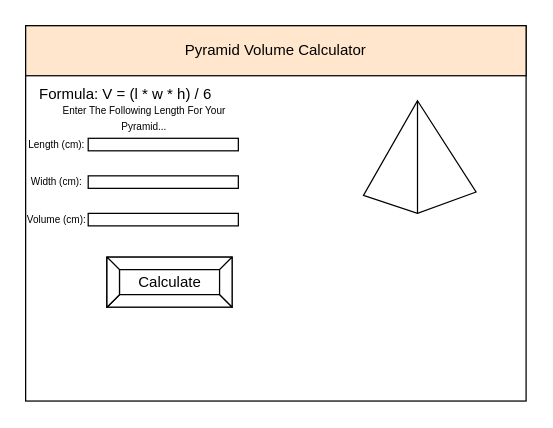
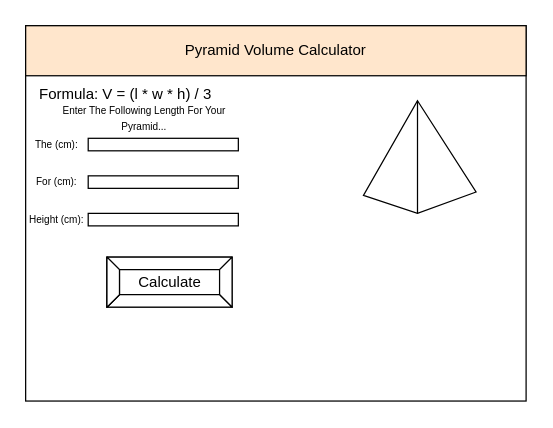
node "Formula: V = (l * w * h) / 6": label "Formula: V = (l * w * h) / 6" -> "Formula: V = (l * w * h) / 3"
node "Length (cm):": label "Length (cm):" -> "The (cm):"
node "Width (cm):": label "Width (cm):" -> "For (cm):"
node "Volume (cm):": label "Volume (cm):" -> "Height (cm):"
